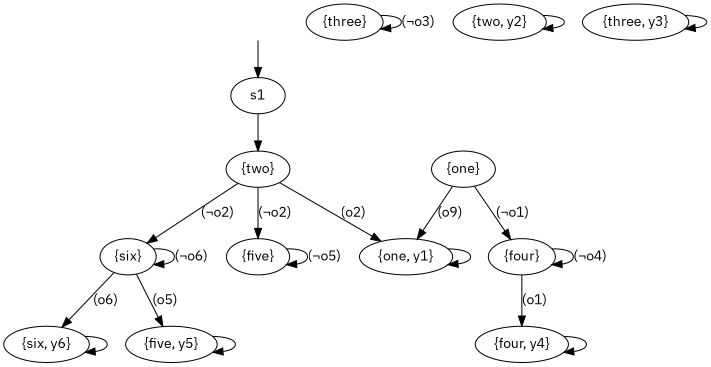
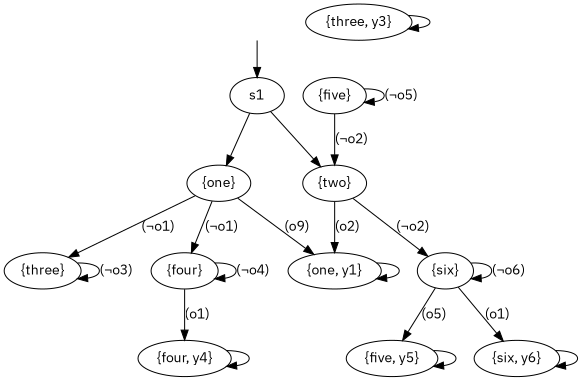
node "{two, y2}": removed
edge "s1" -> "{one}": added
edge "{two}" -> "{five}": reversed
edge "{one}" -> "{three}": added, label "(¬o1)"
edge "{six}" -> "{six, y6}": label "(o6)" -> "(o1)"
